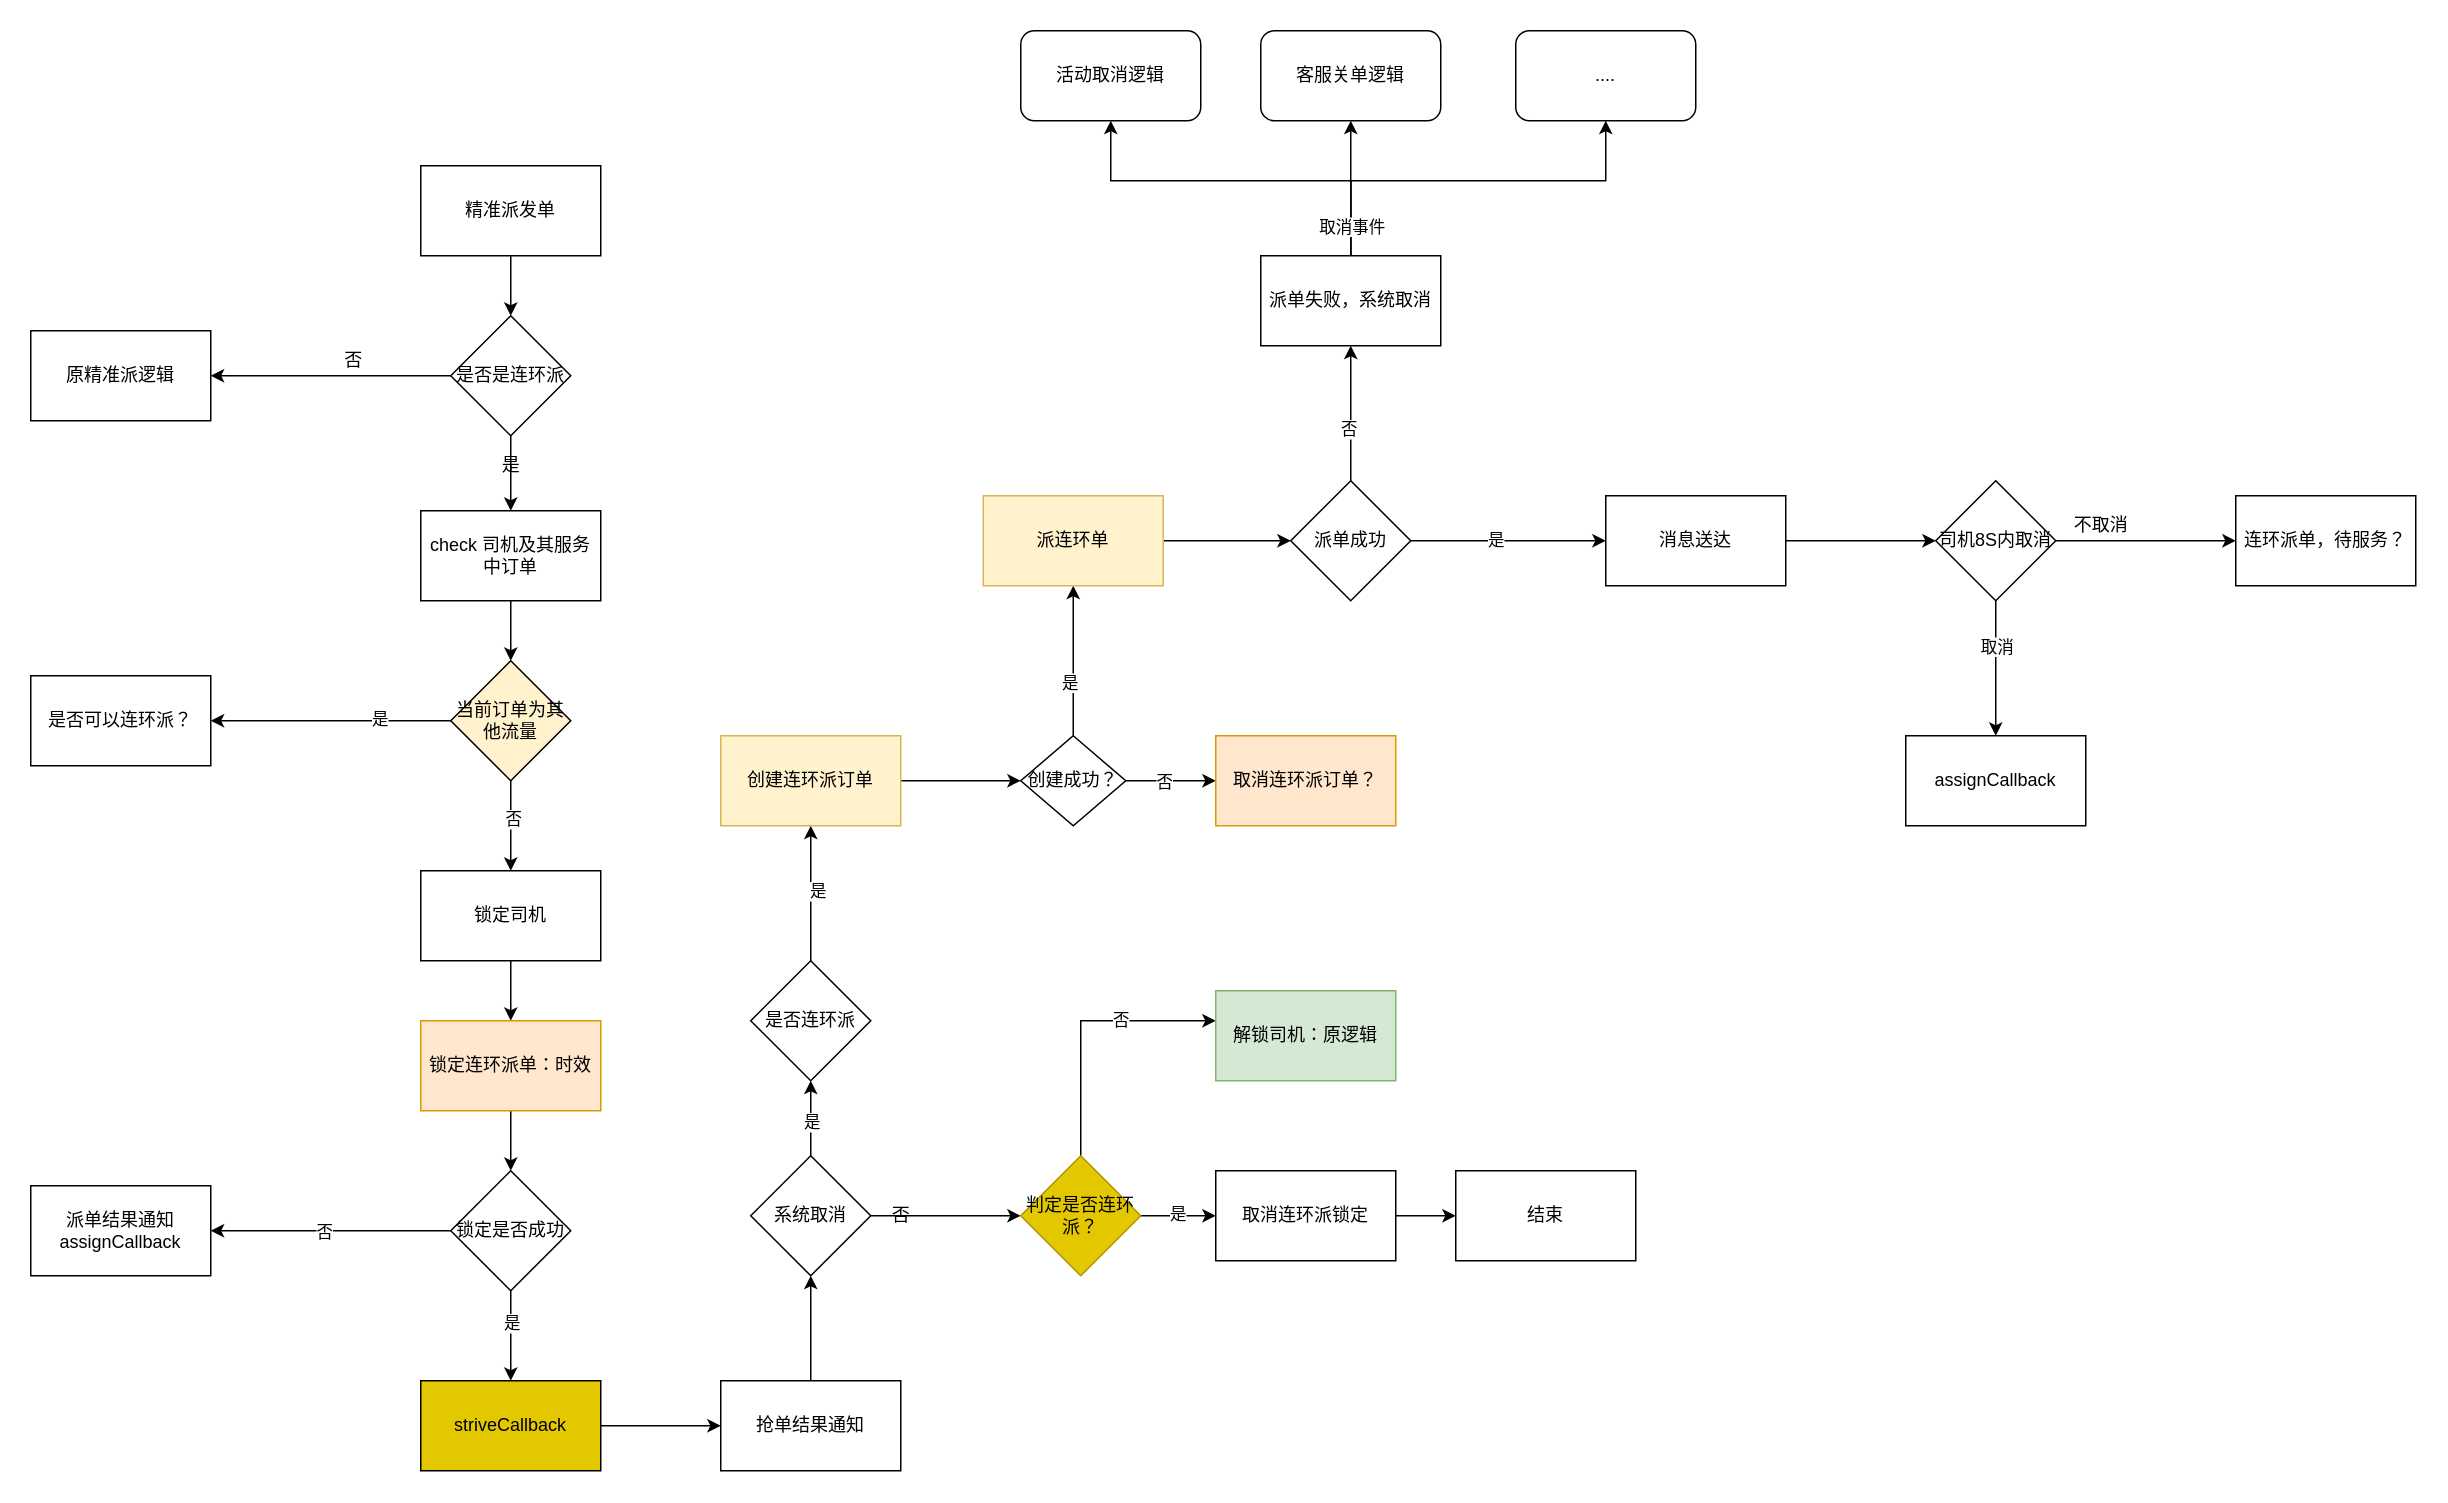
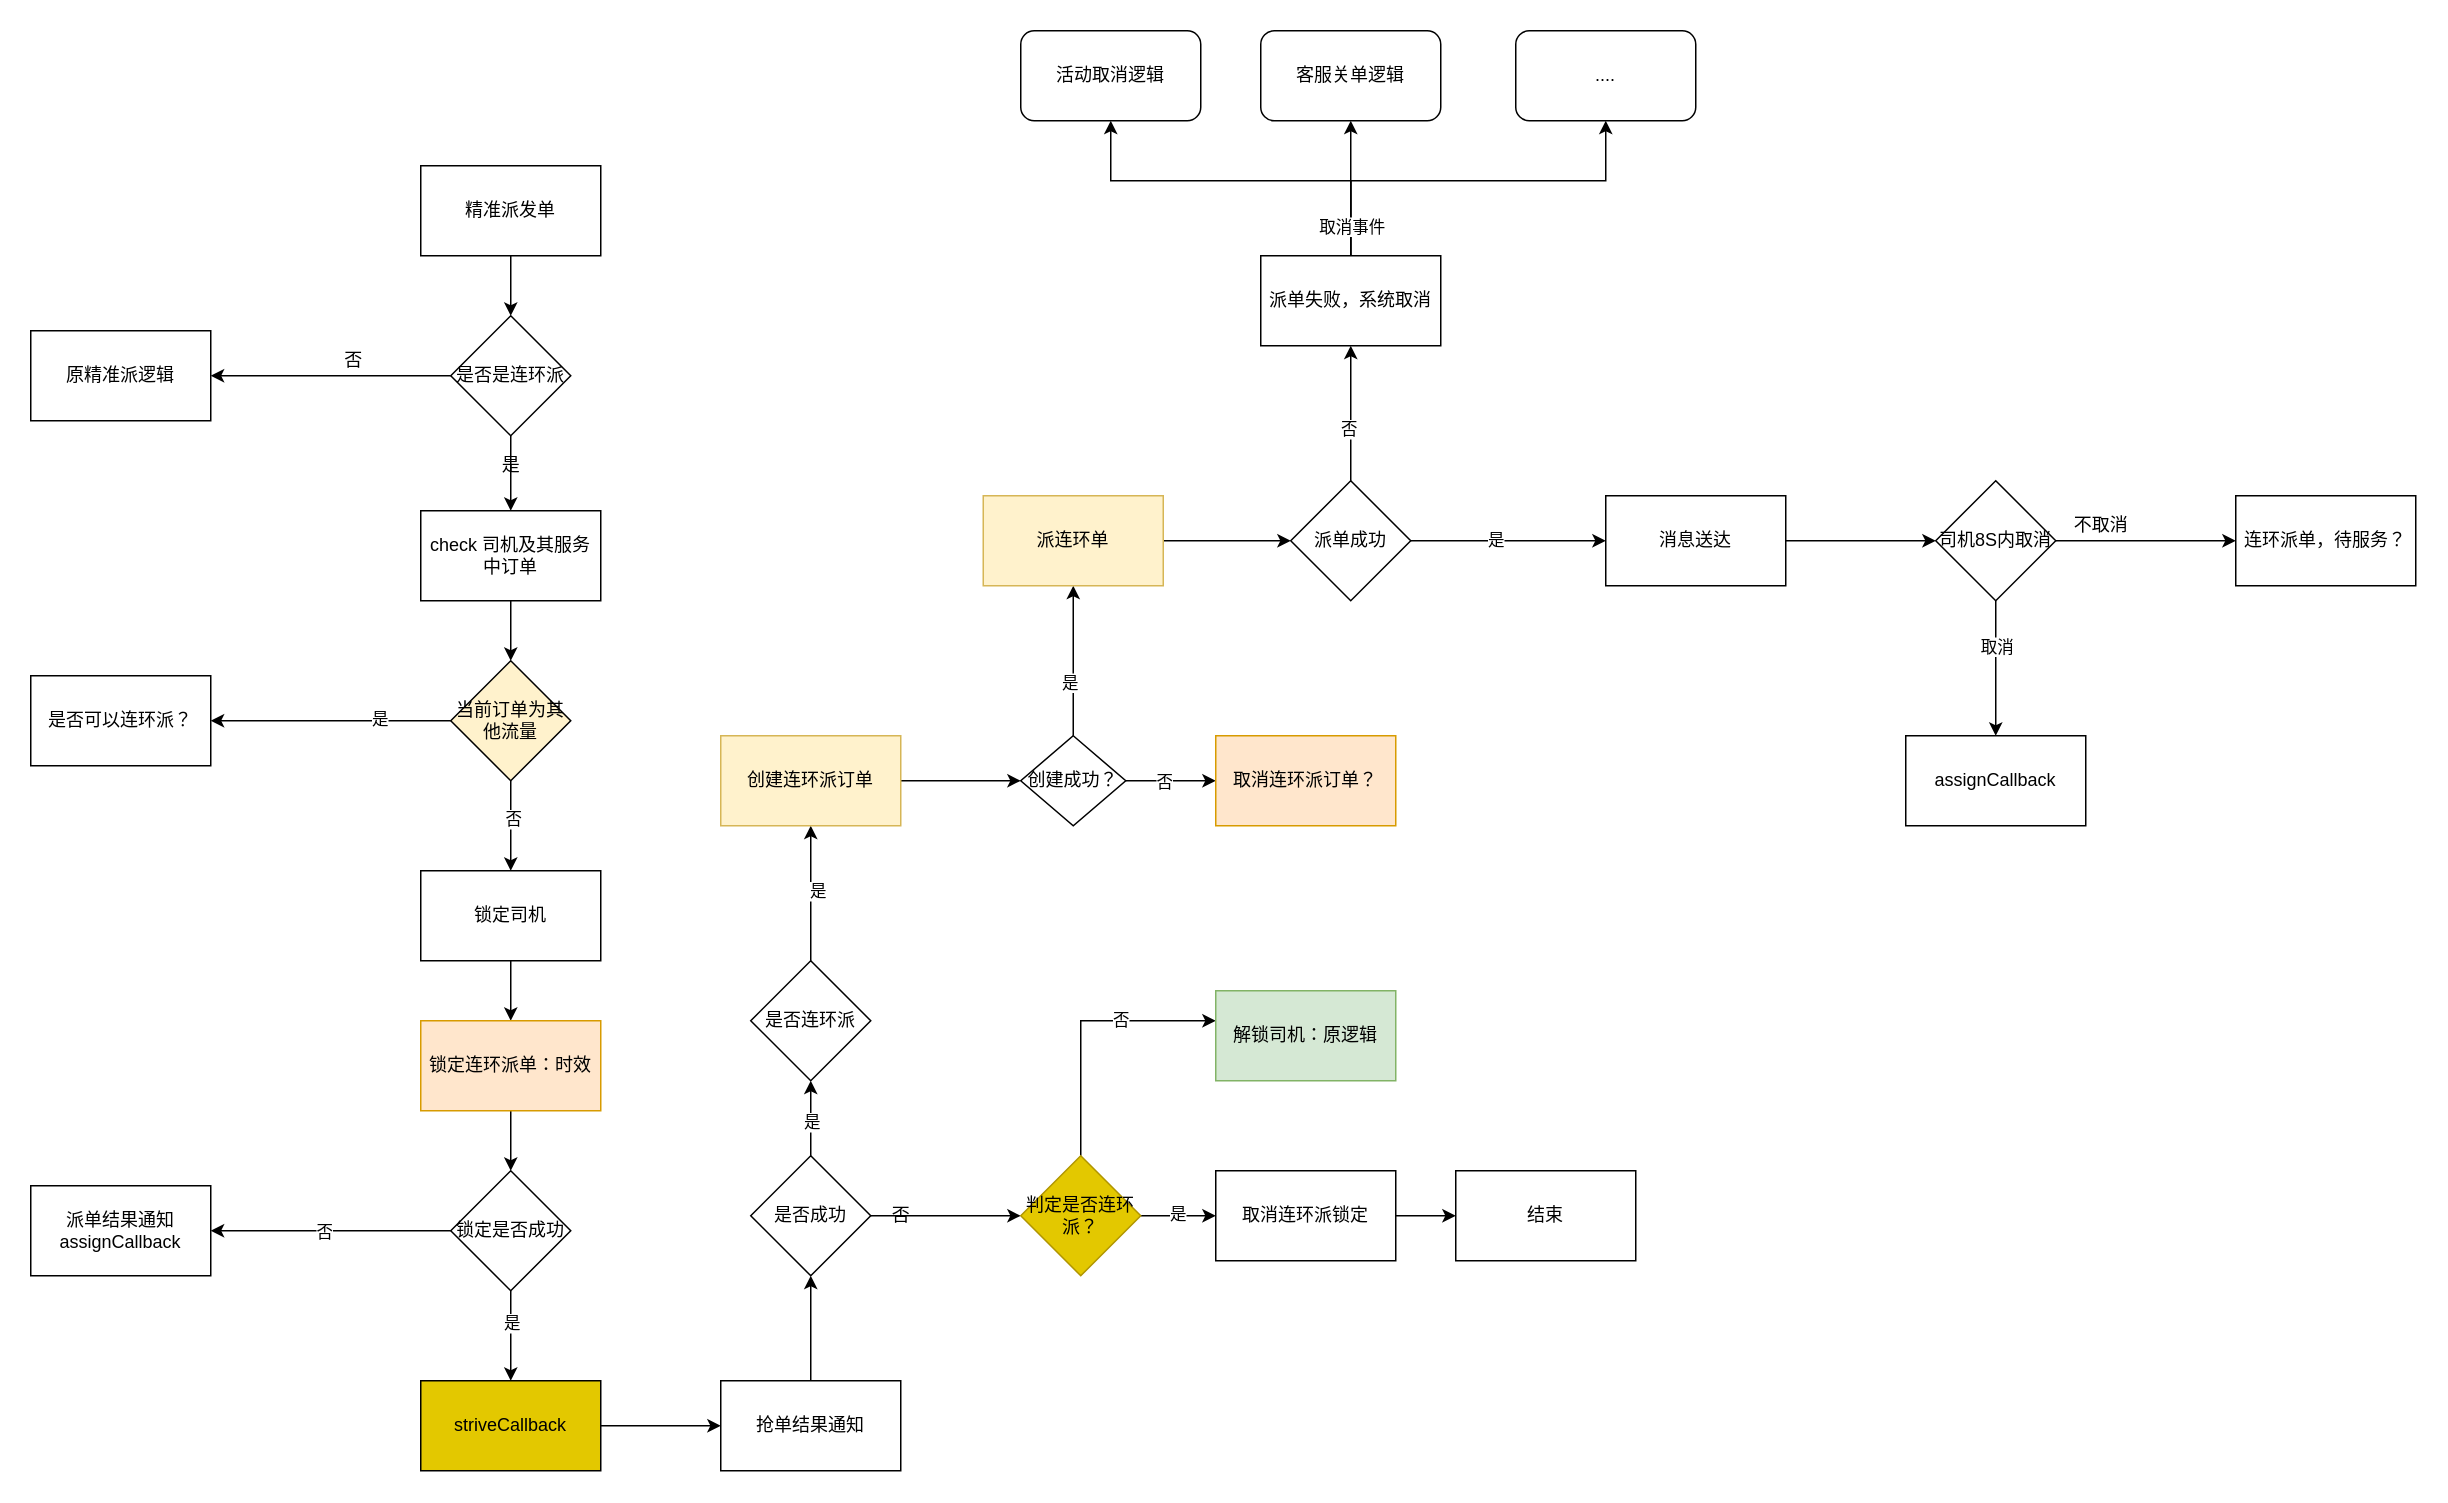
node "系统取消": label "系统取消" -> "是否成功"
